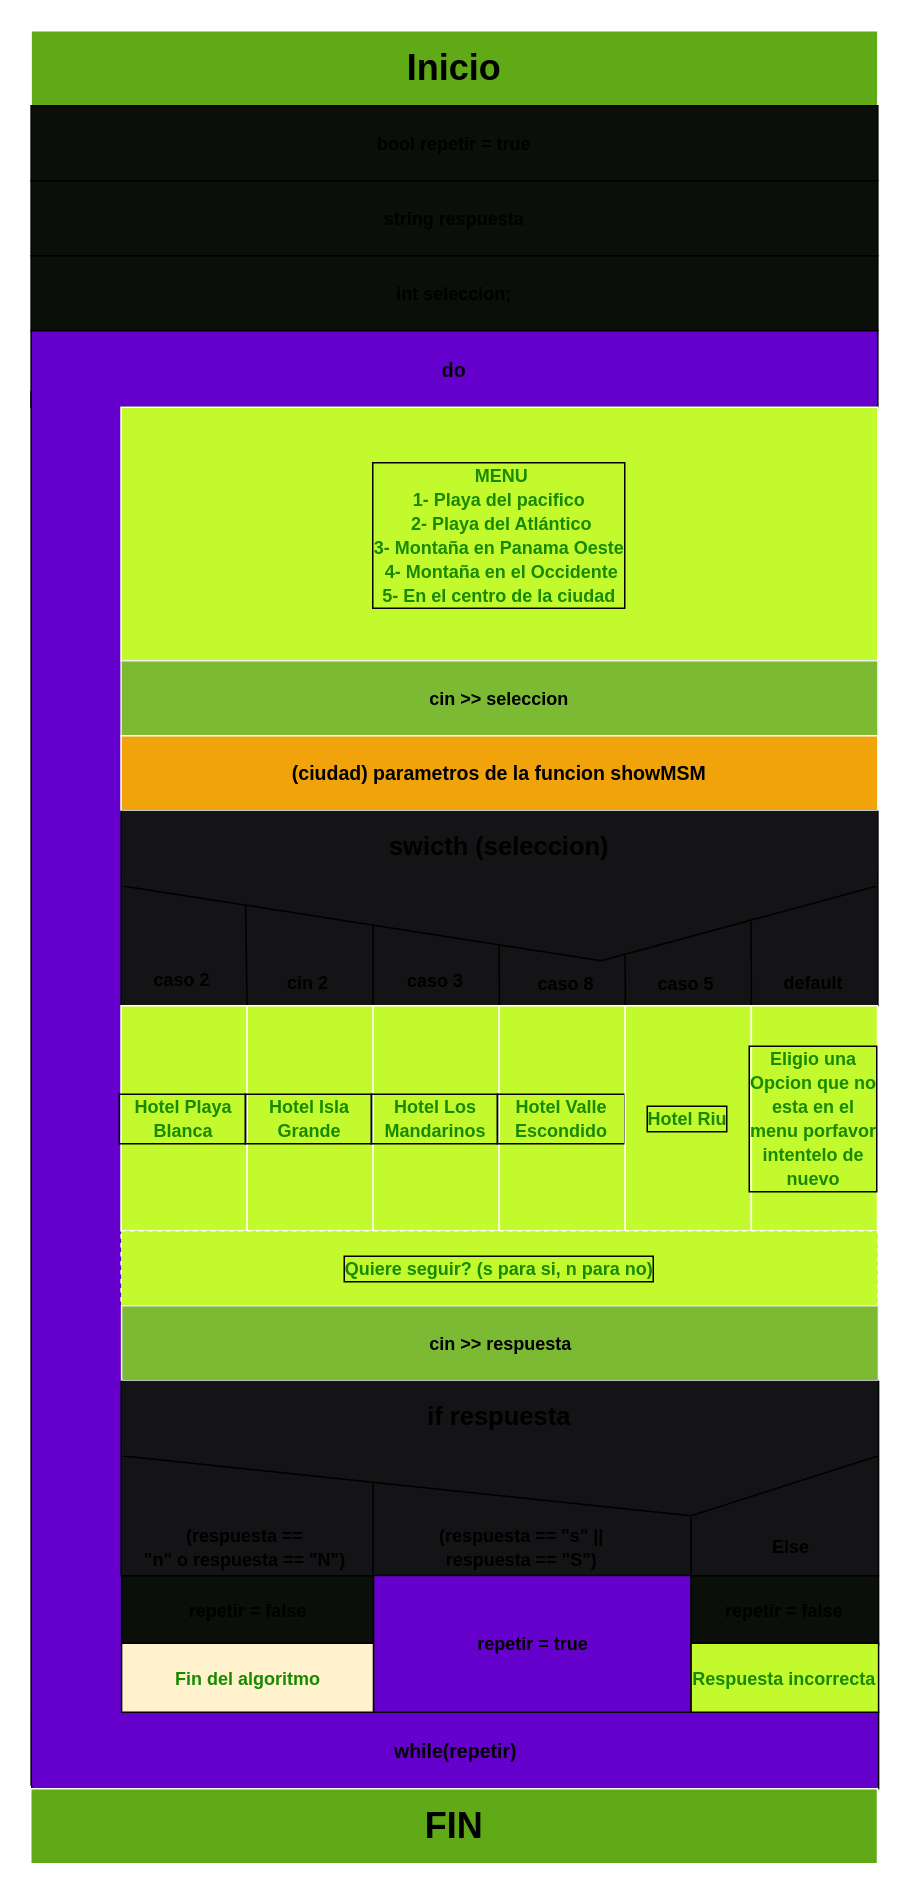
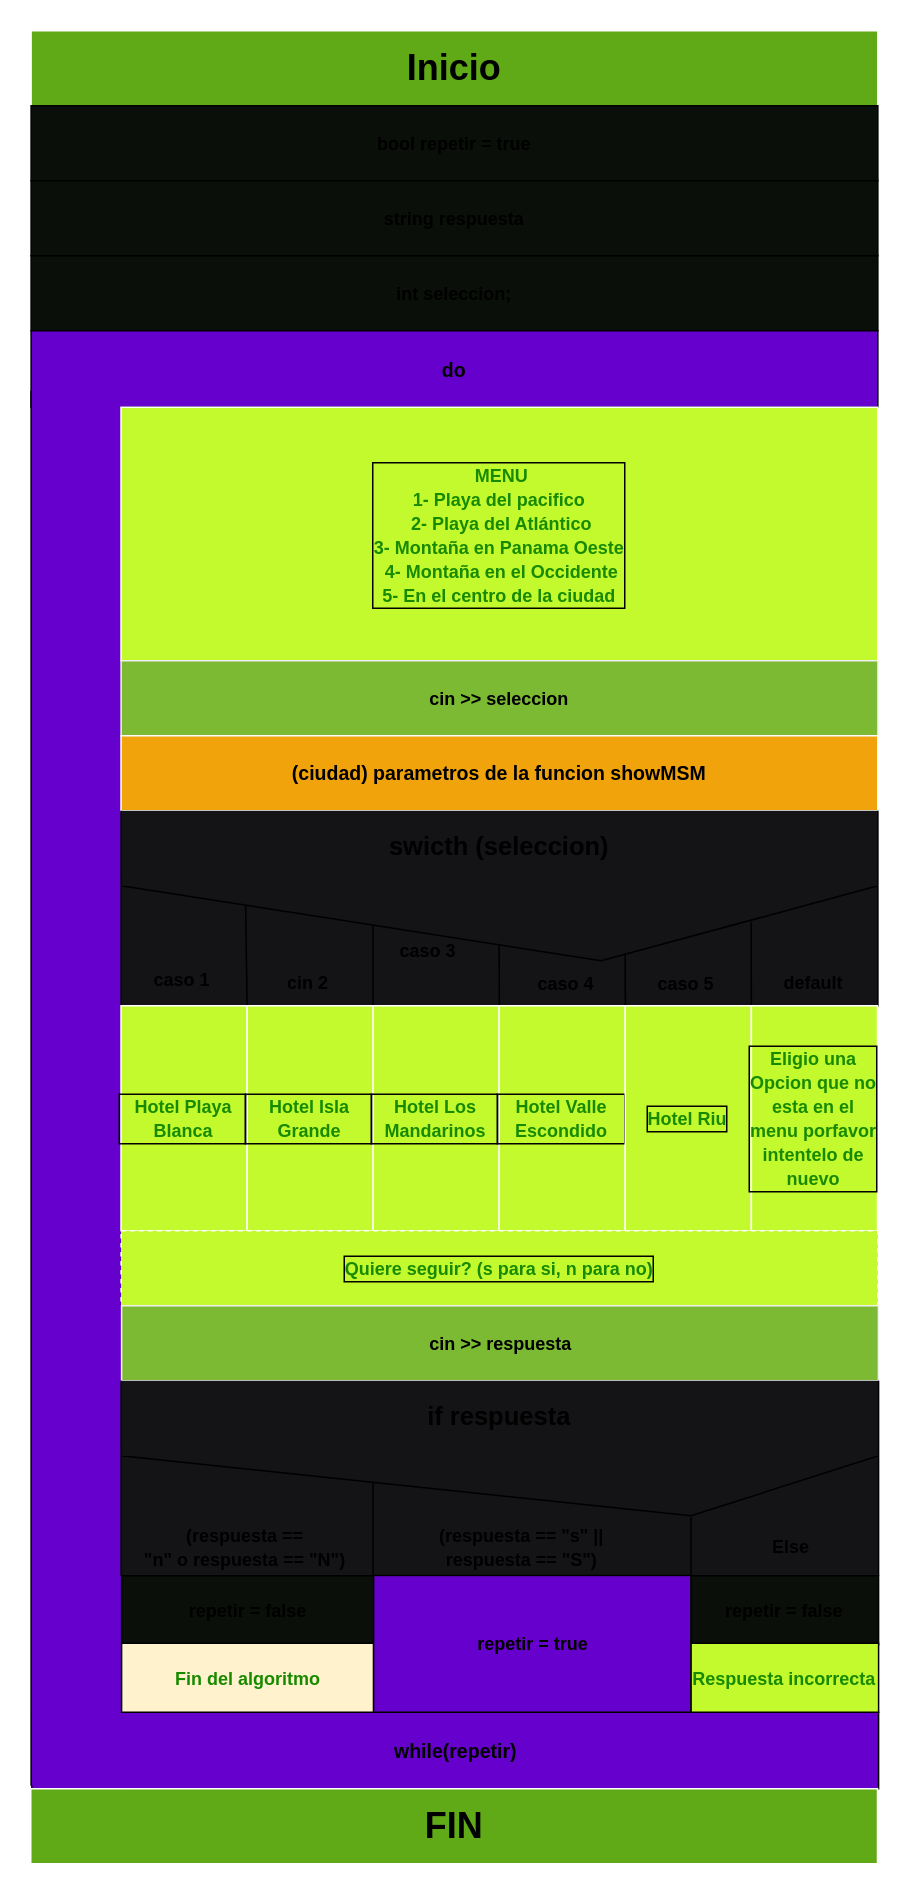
node "caso 2": label "caso 2" -> "caso 1"
node "caso 3": moved (436, 982) -> (429, 952)
node "caso 8": label "caso 8" -> "caso 4"
